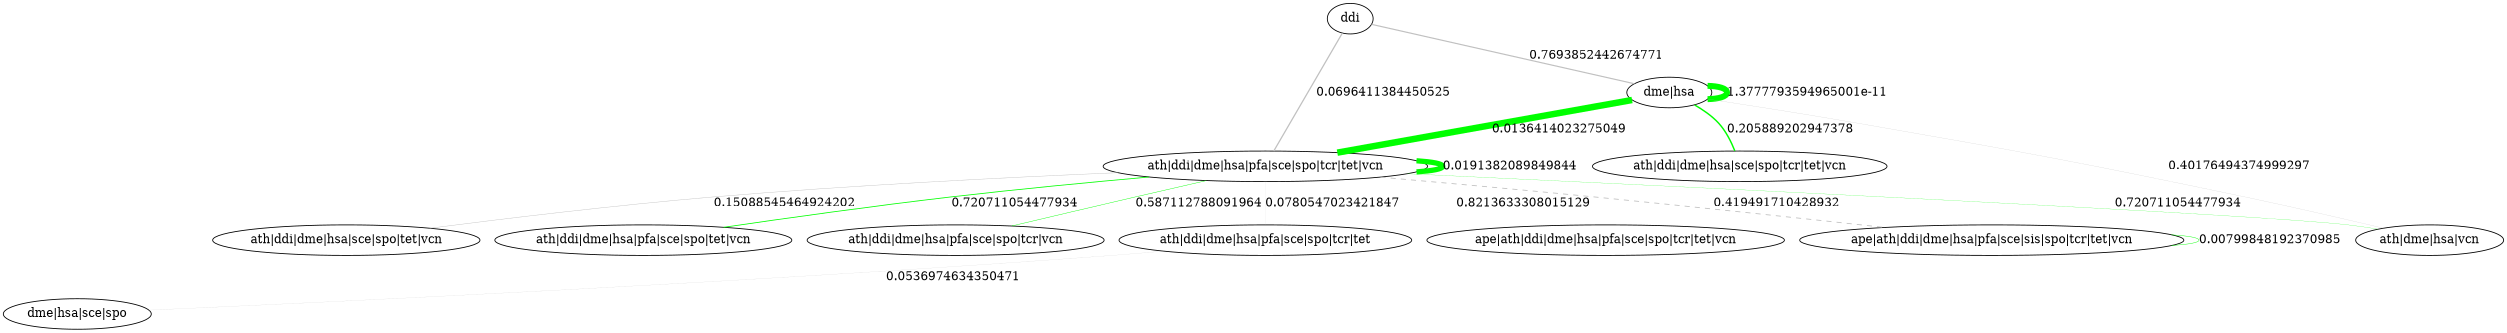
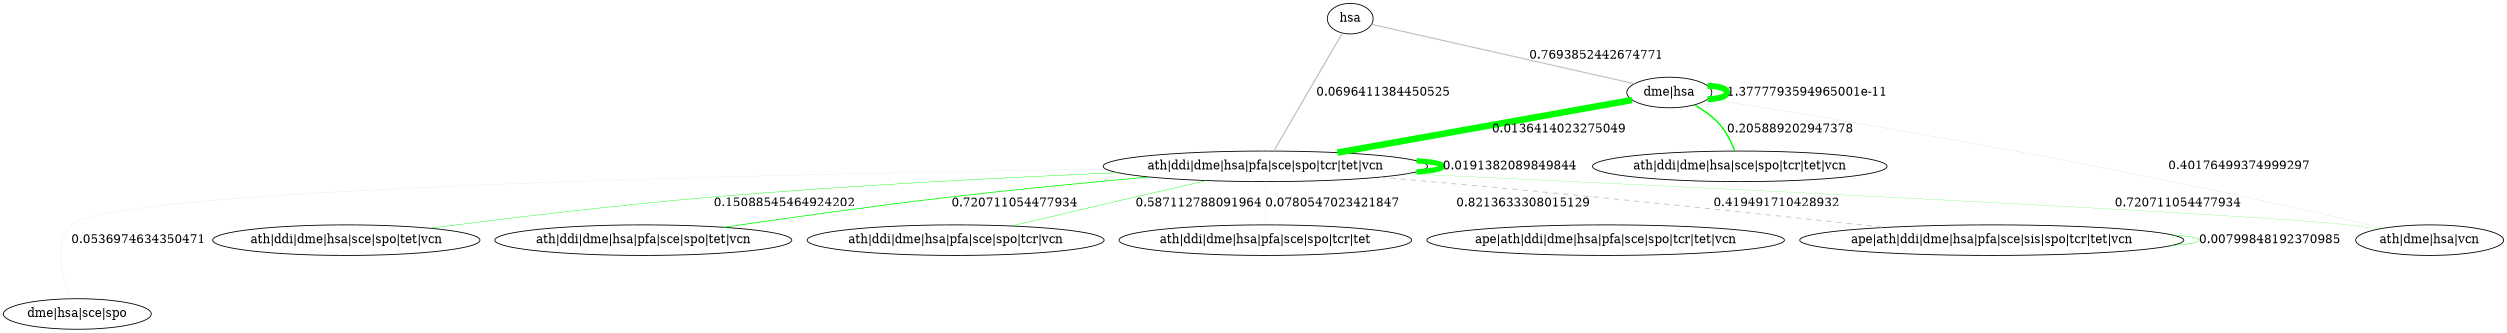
node "ddi": label "ddi" -> "hsa"
edge "dme|hsa" -- "ath|dme|hsa|vcn": label "0.40176494374999297" -> "0.40176499374999297"
edge "ath|ddi|dme|hsa|pfa|sce|spo|tcr|tet|vcn" -- "ath|ddi|dme|hsa|sce|spo|tet|vcn": color grey -> green
edge "ath|ddi|dme|hsa|pfa|sce|spo|tcr|tet" -- "dme|hsa|sce|spo": now "ath|ddi|dme|hsa|pfa|sce|spo|tcr|tet|vcn" -- "dme|hsa|sce|spo"
